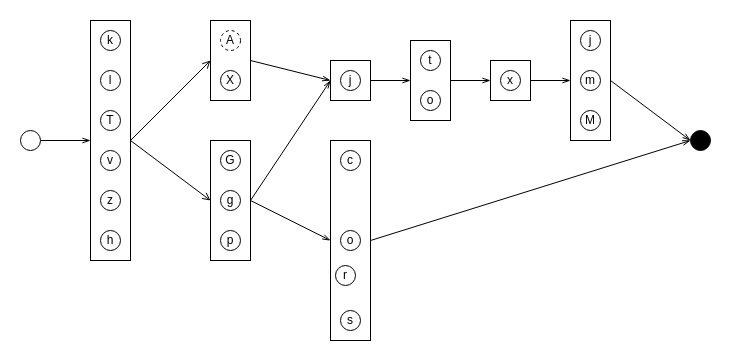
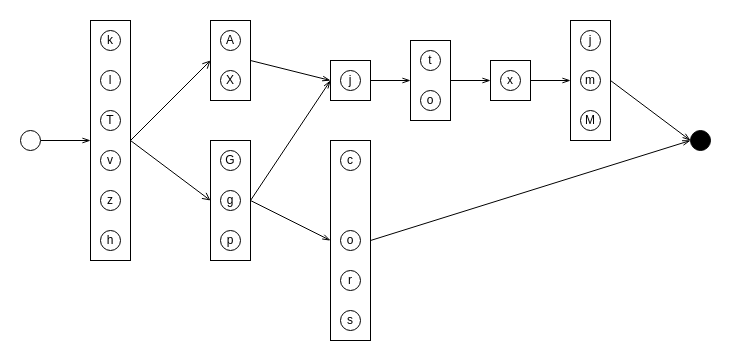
node "A": style dashed -> solid
node "r": moved (346, 276) -> (351, 281)
